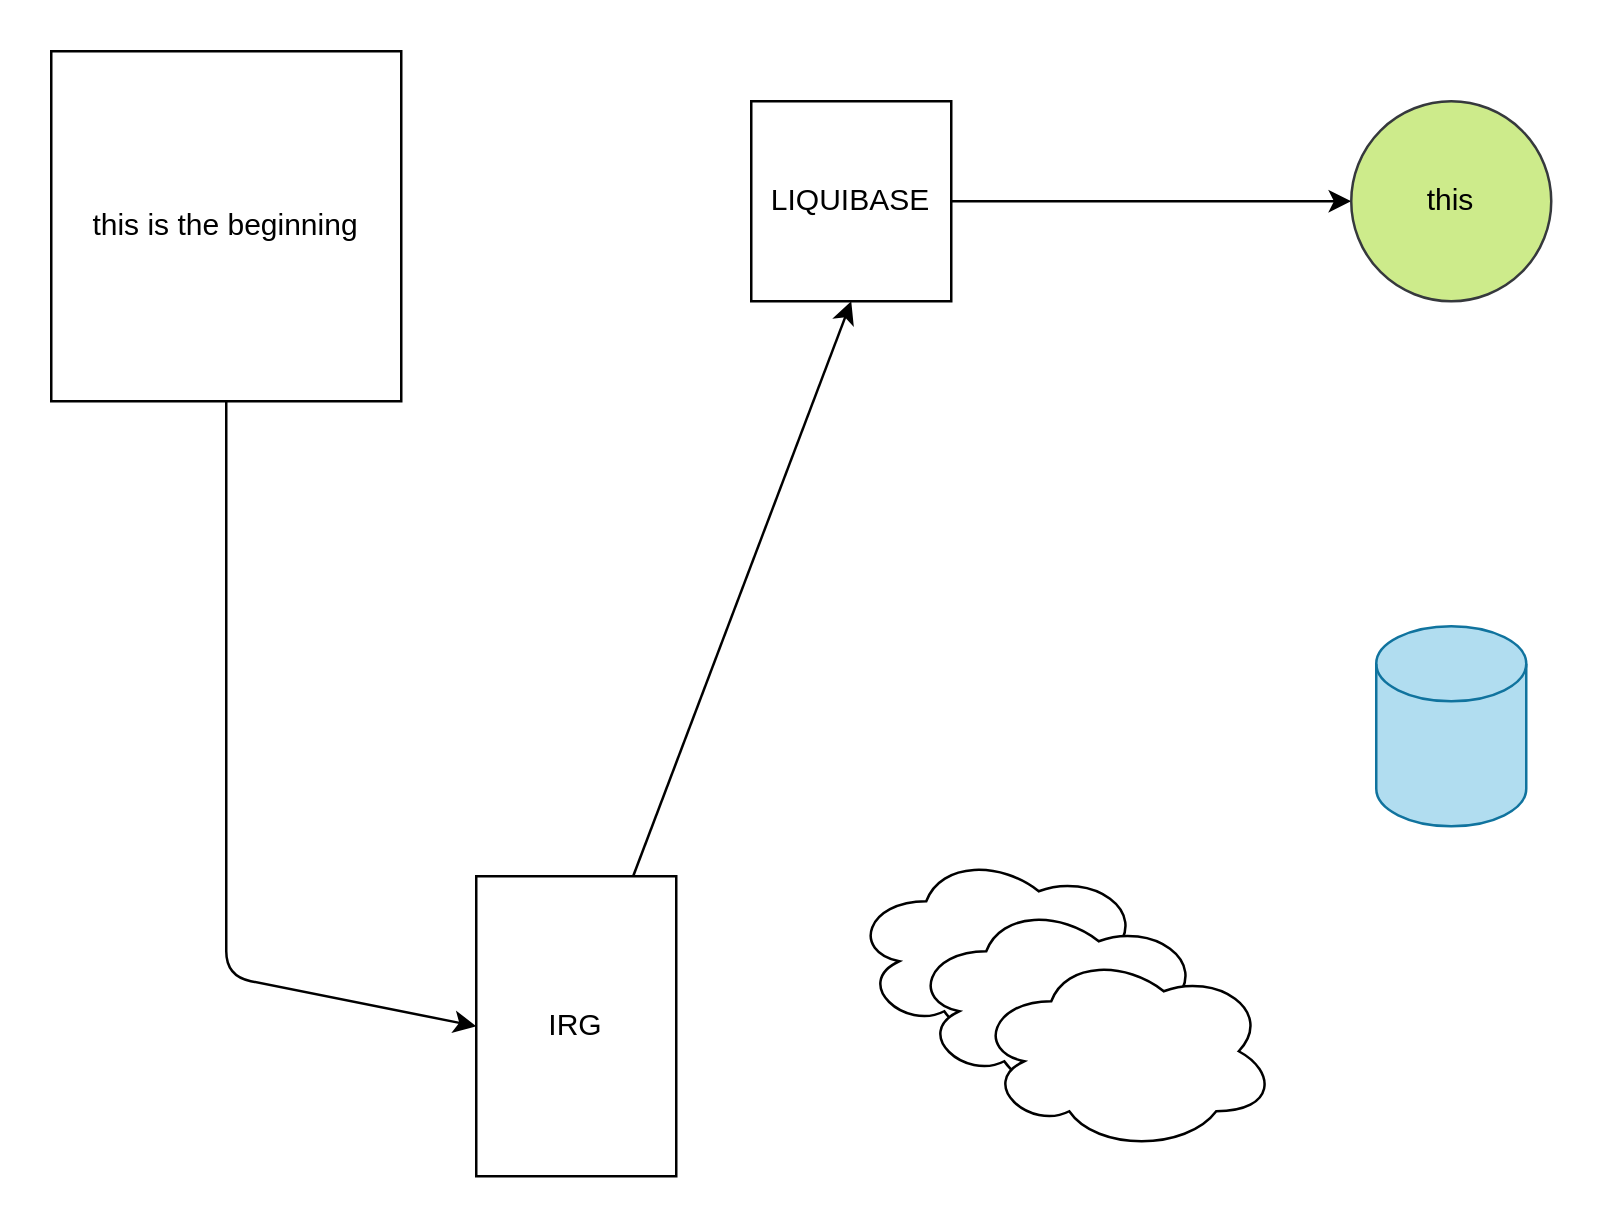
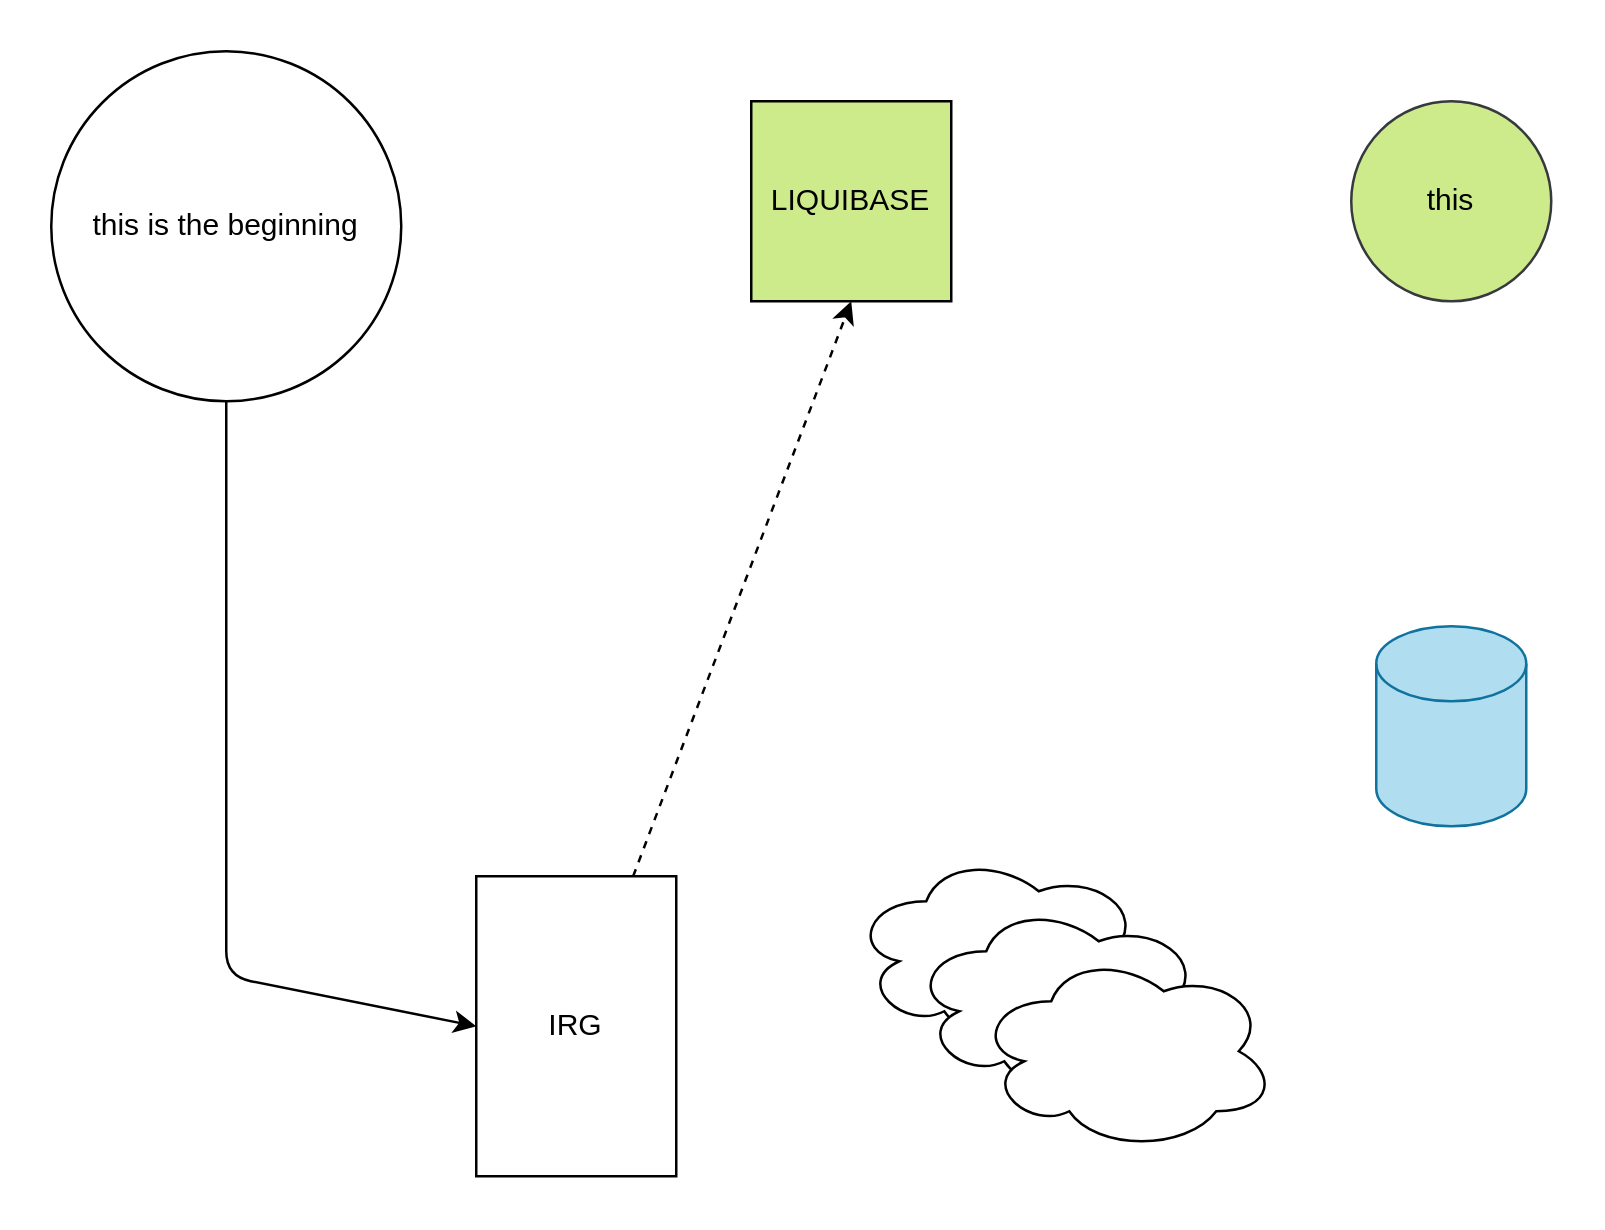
node "LIQUIBASE": fillcolor #ffffff -> #cdeb8b
edge "LIQUIBASE" -> "this": removed
node "this is the beginning": shape rectangle -> ellipse
edge "IRG" -> "LIQUIBASE": style solid -> dashed
